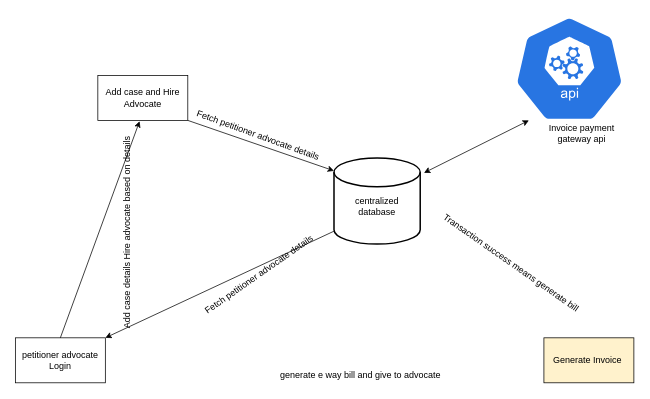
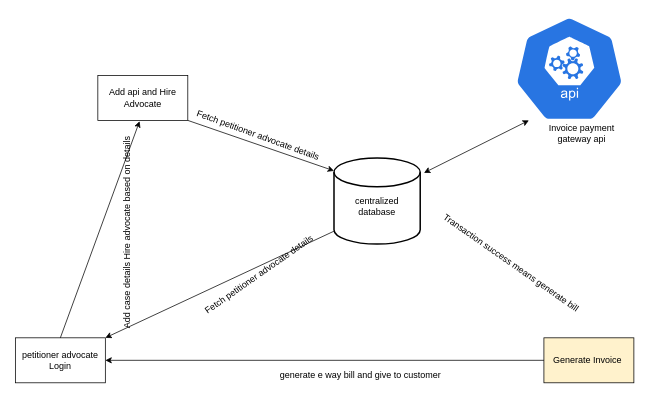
node "Add case and Hire Advocate": label "Add case and Hire Advocate" -> "Add api and Hire Advocate"
edge "Generate Invoice" -> "petitioner advocate Login": added
node "generate e way bill and give to advocate": label "generate e way bill and give to advocate" -> "generate e way bill and give to customer"
